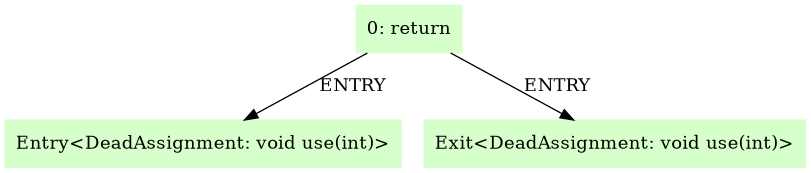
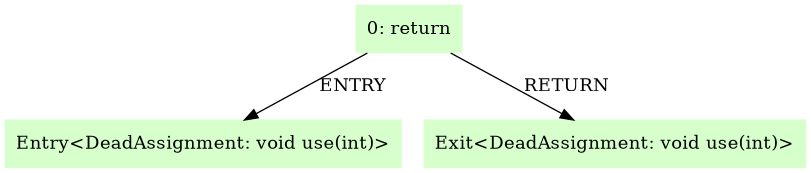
edge "0: return" -> "Exit<DeadAssignment: void use(int)>": label "ENTRY" -> "RETURN"
